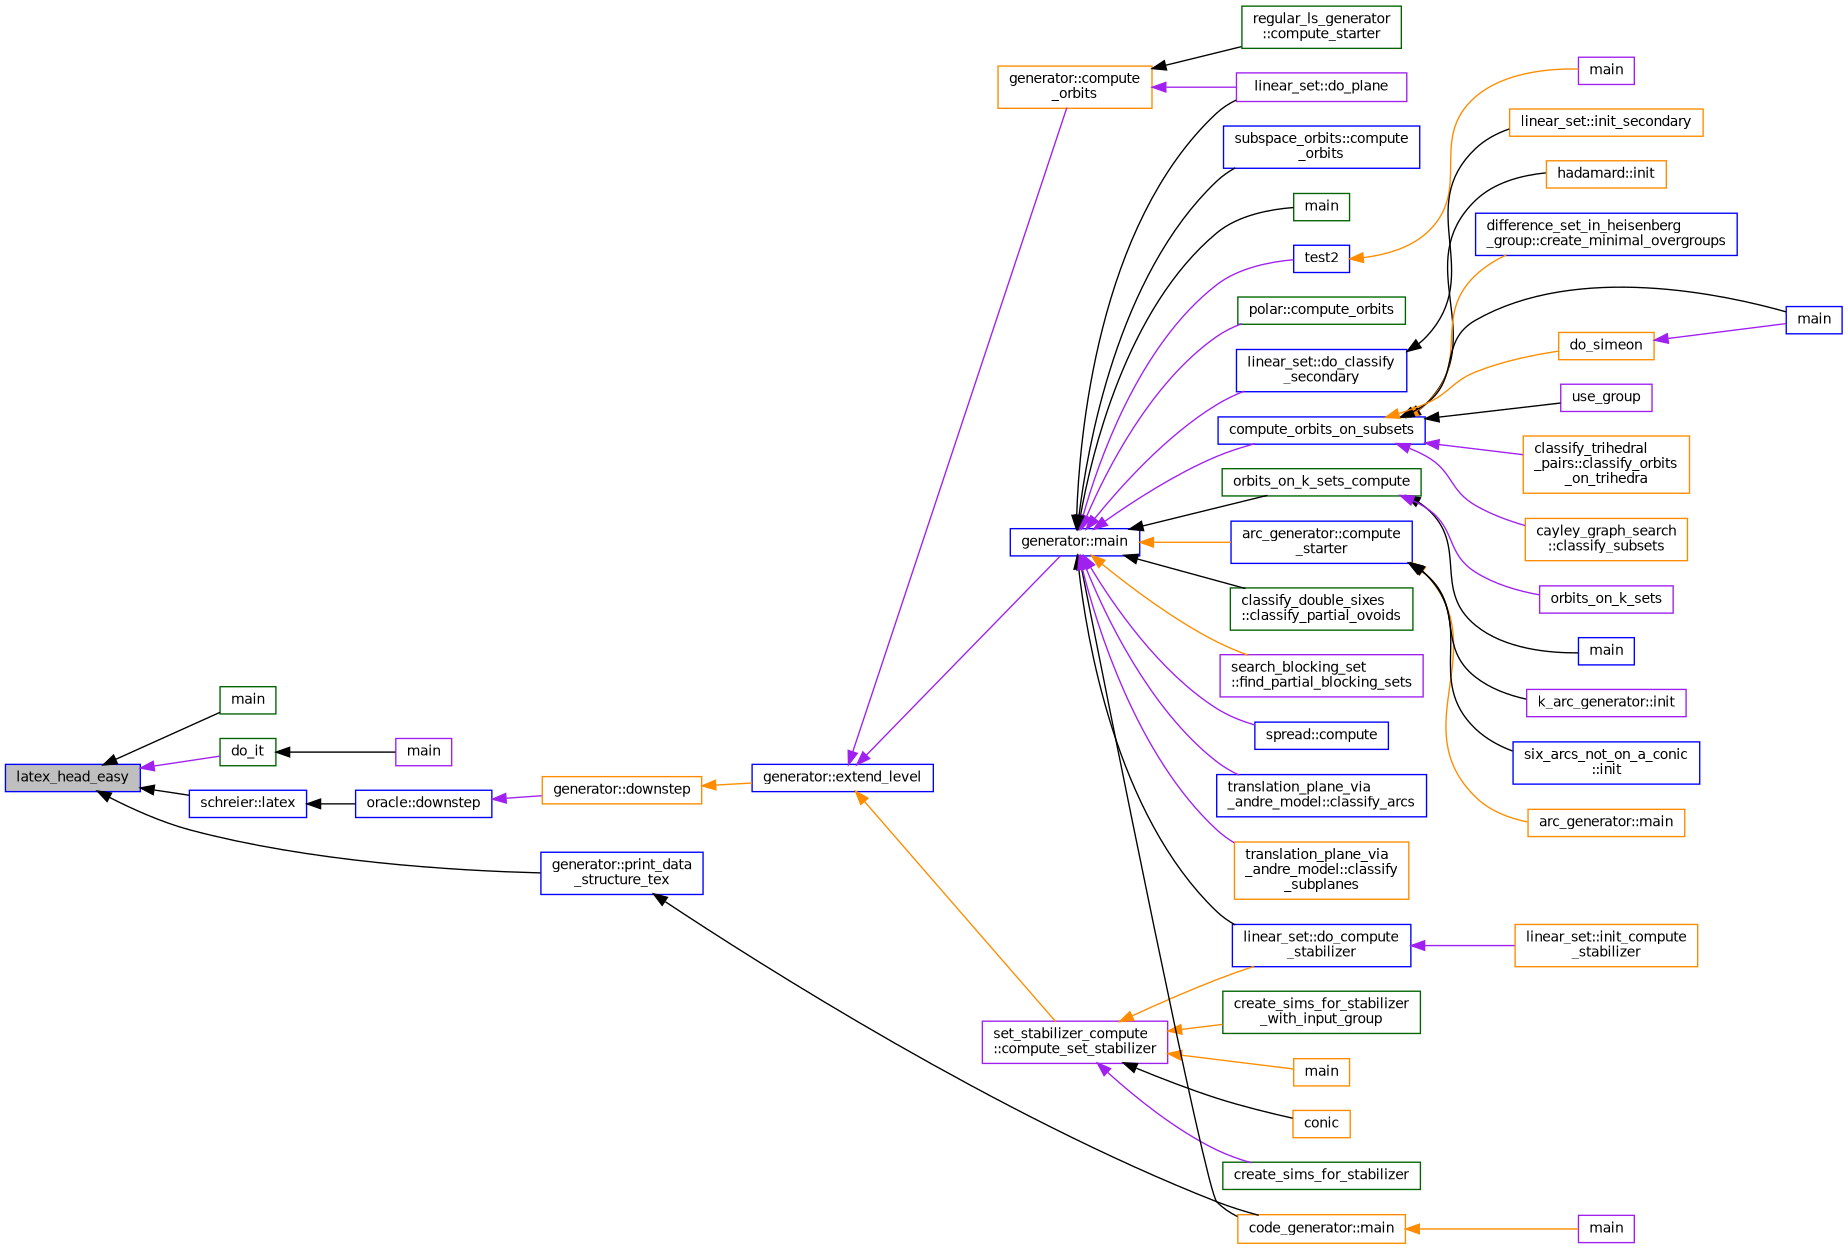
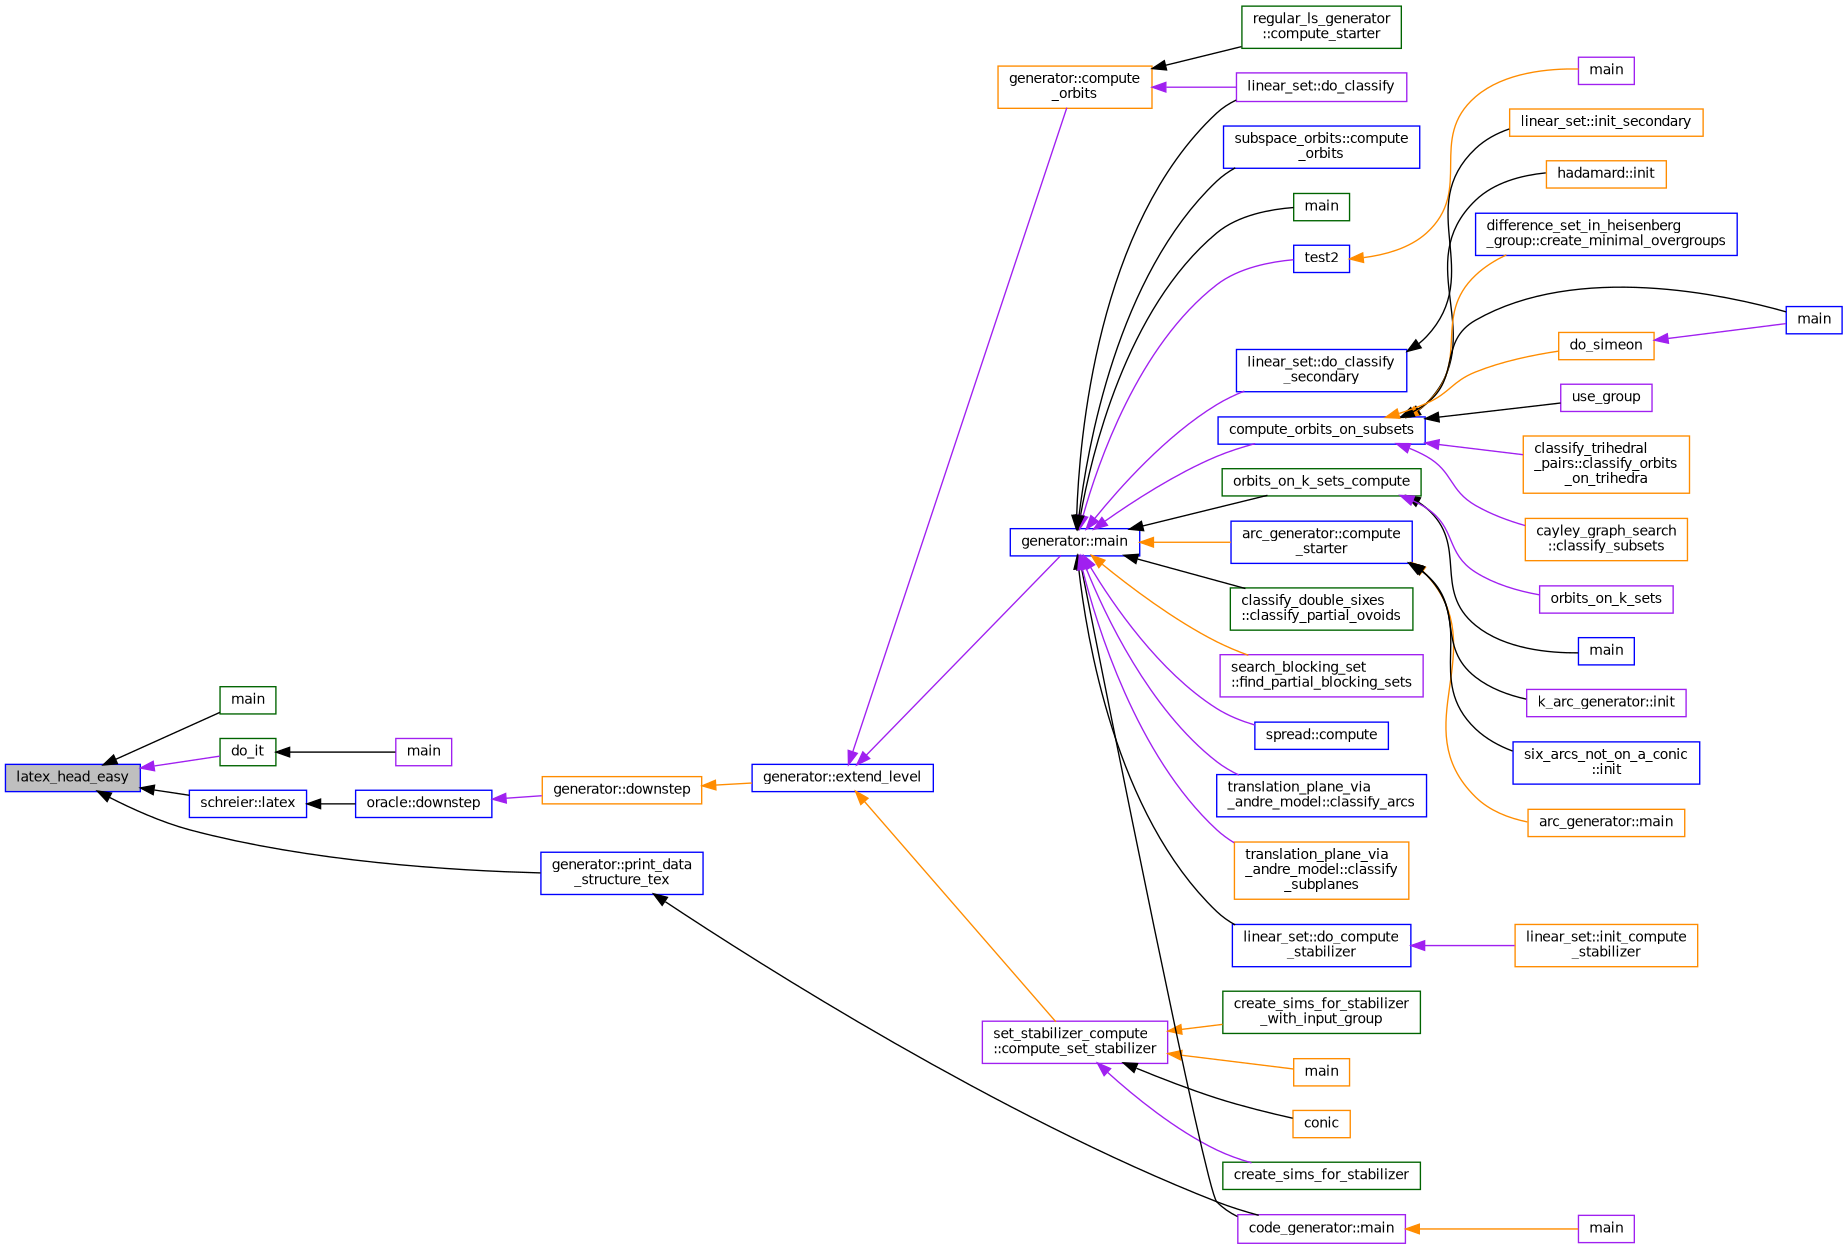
node "linear_set::do_plane": label "linear_set::do_plane" -> "linear_set::do_classify"
node "polar::compute_orbits": removed
edge "linear_set::do_compute _stabilizer" -> "set_stabilizer_compute ::compute_set_stabilizer": removed
node "code_generator::main": color darkorange -> purple
